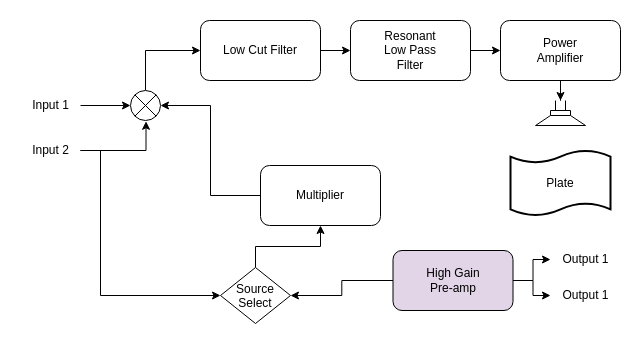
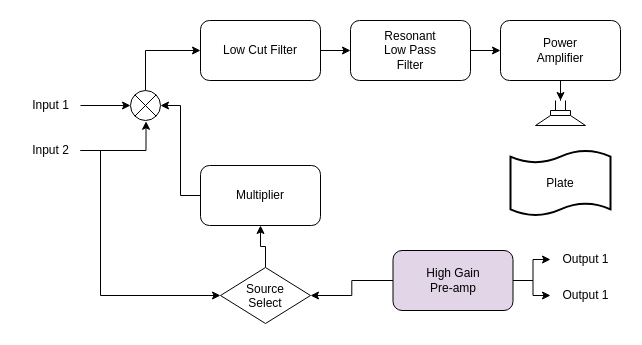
node "Multiplier": moved (321, 196) -> (261, 196)
node "Source Select": size 70x56 -> 90x56
